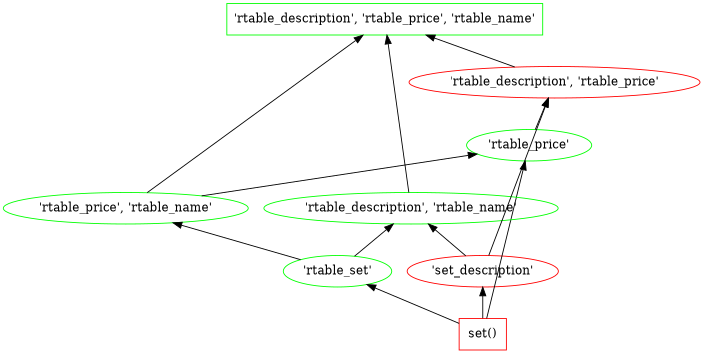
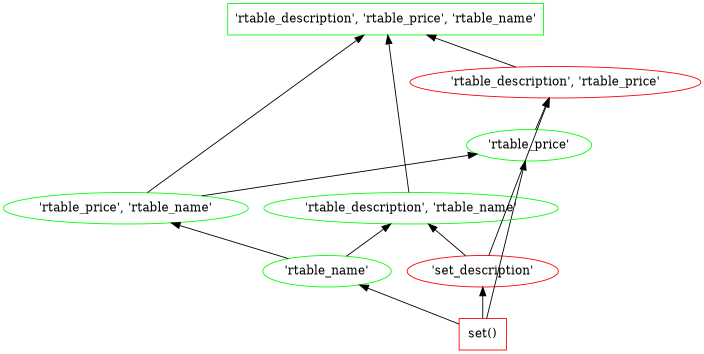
node "'rtable_set'": label "'rtable_set'" -> "'rtable_name'"
